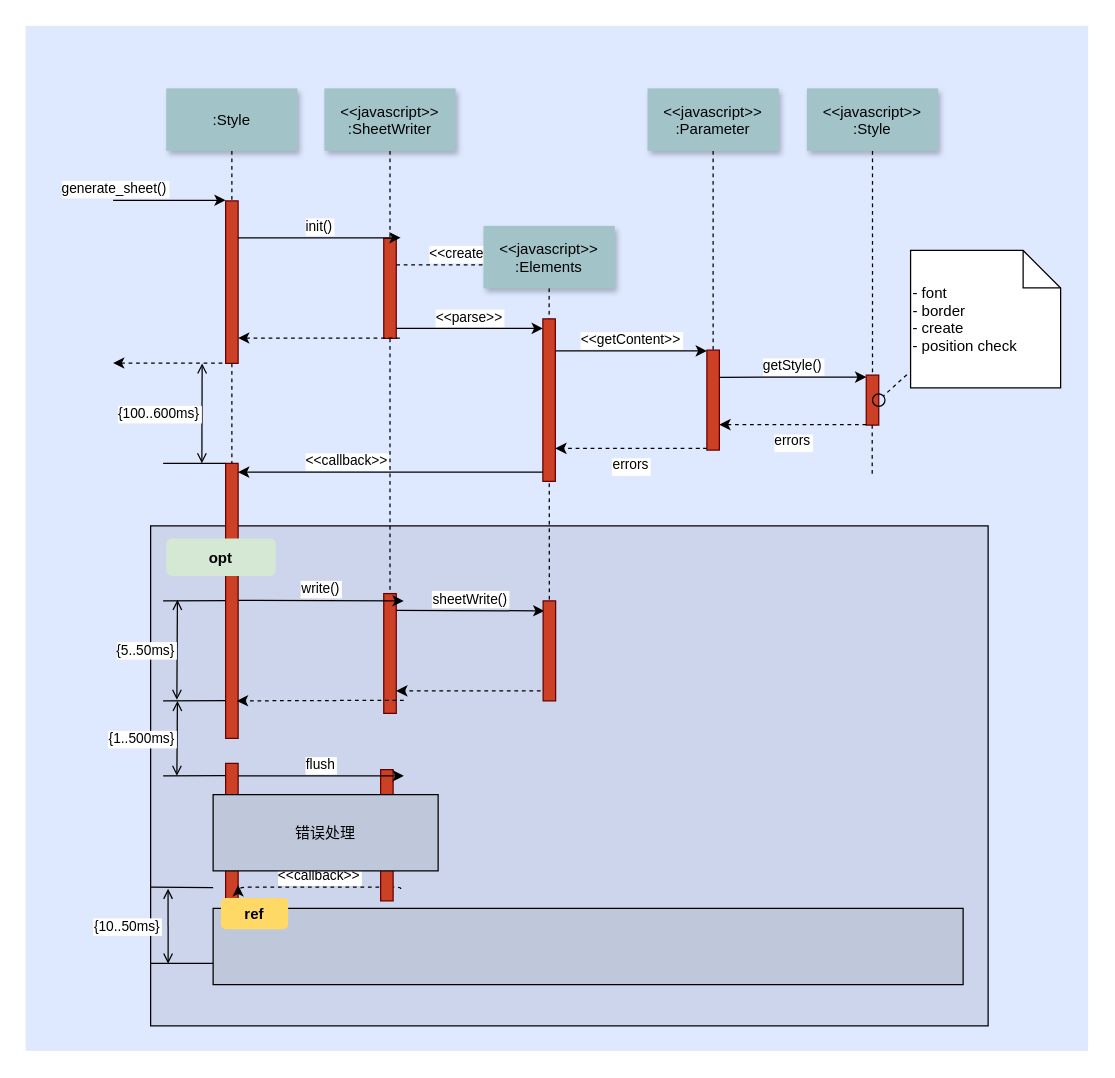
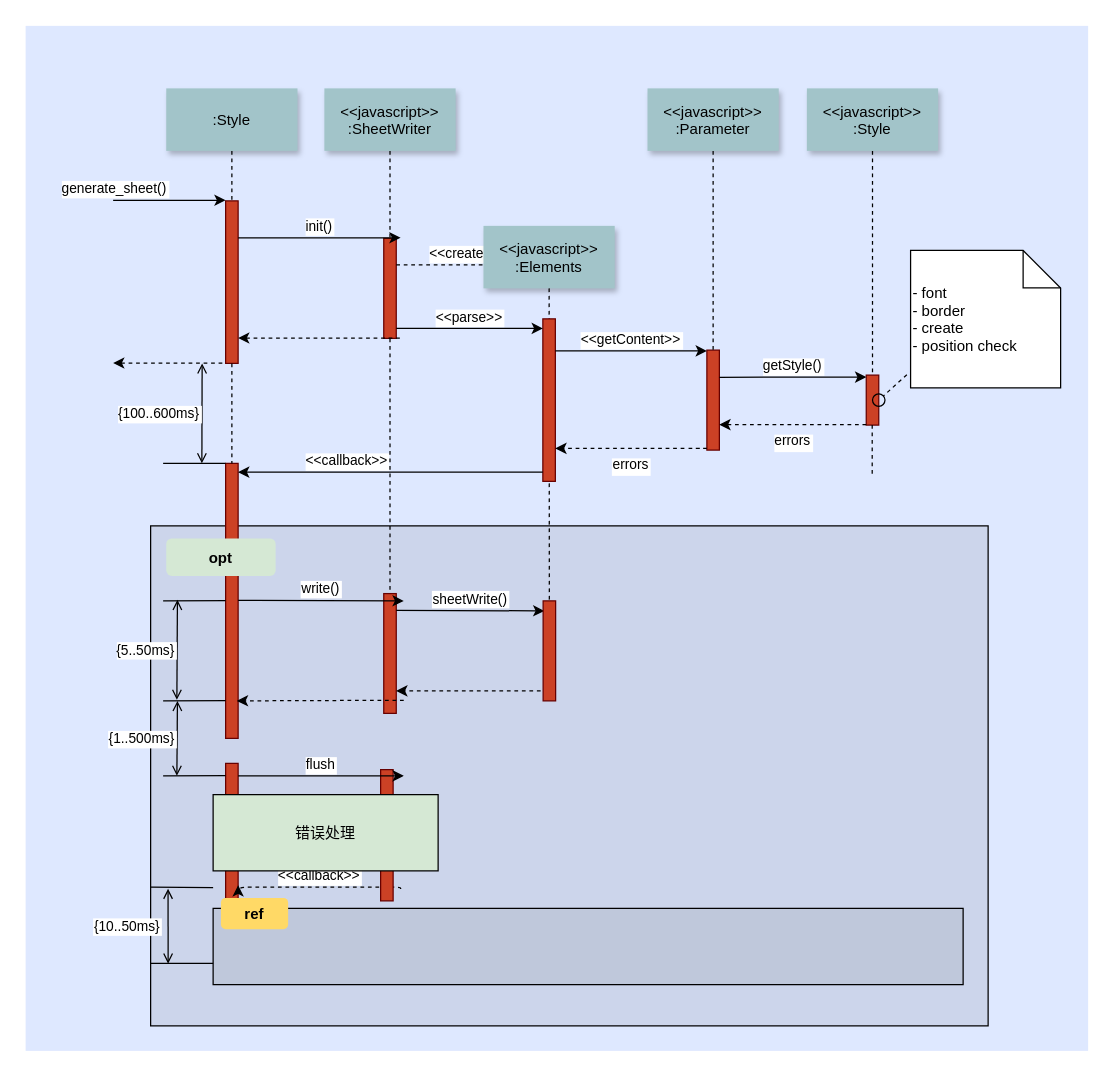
node "错误处理": fillcolor #bfc8db -> #d5e8d4
